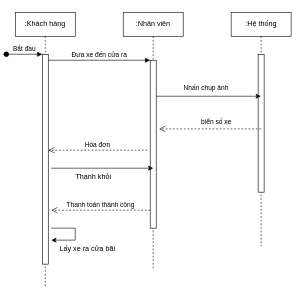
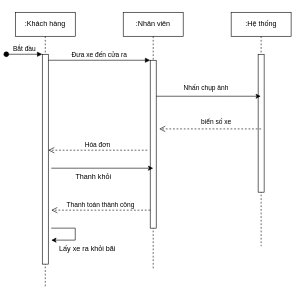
node "Lấy xe ra cửa bãi": label "Lấy xe ra cửa bãi" -> "Lấy xe ra khỏi bãi"
